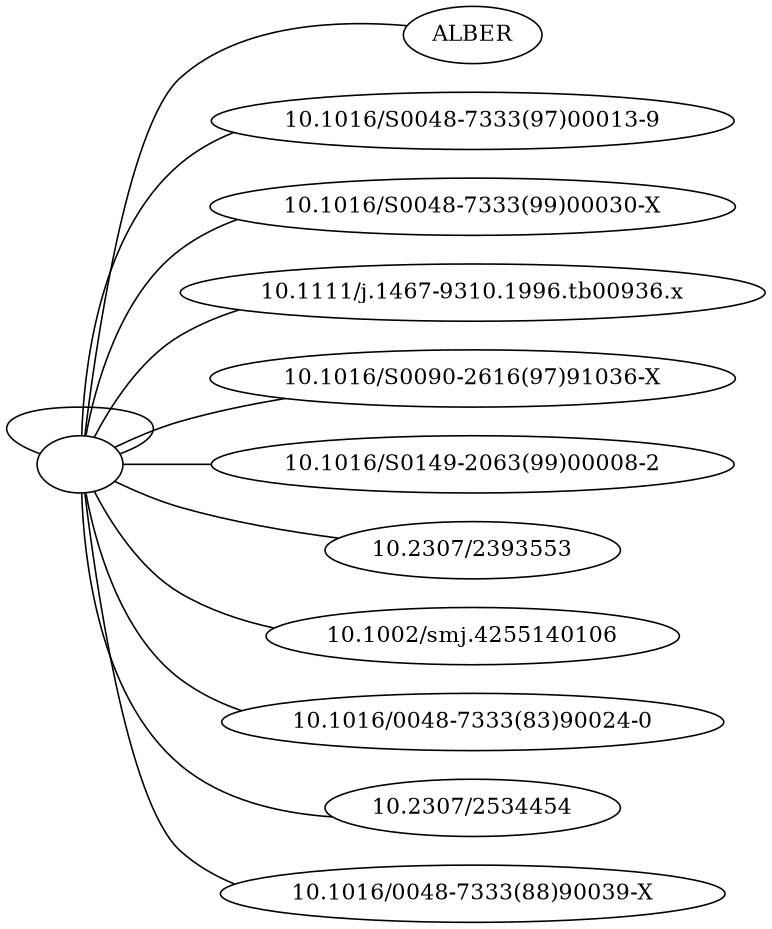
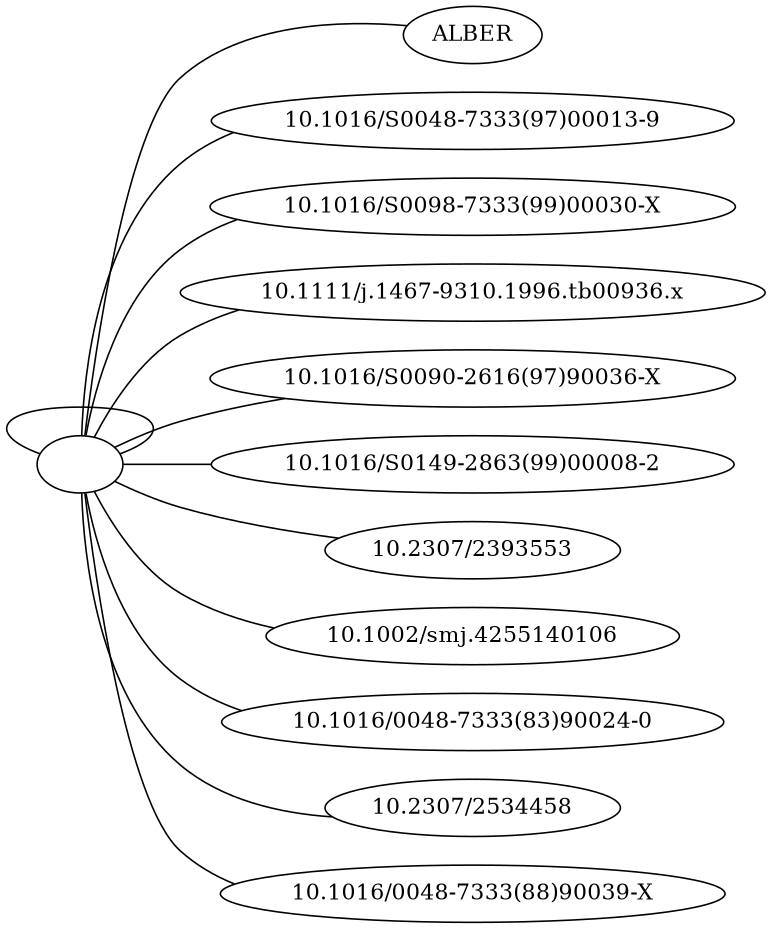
node "10.1016/S0048-7333(99)00030-X": label "10.1016/S0048-7333(99)00030-X" -> "10.1016/S0098-7333(99)00030-X"
node "10.1016/S0090-2616(97)91036-X": label "10.1016/S0090-2616(97)91036-X" -> "10.1016/S0090-2616(97)90036-X"
node "10.1016/S0149-2063(99)00008-2": label "10.1016/S0149-2063(99)00008-2" -> "10.1016/S0149-2863(99)00008-2"
node "10.2307/2534454": label "10.2307/2534454" -> "10.2307/2534458"
